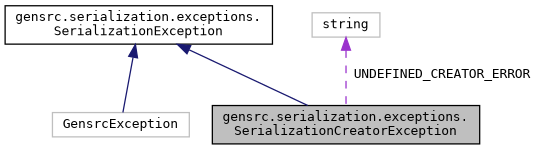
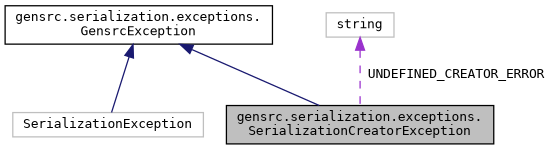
node "gensrc.serialization.exceptions. SerializationException": label "gensrc.serialization.exceptions. SerializationException" -> "gensrc.serialization.exceptions. GensrcException"
node "GensrcException": label "GensrcException" -> "SerializationException"
